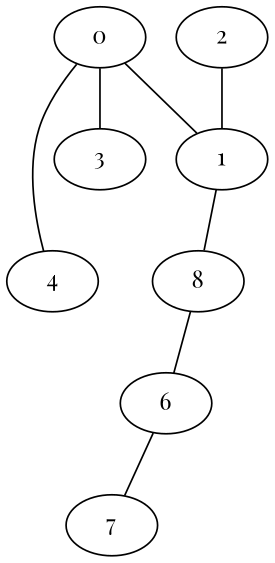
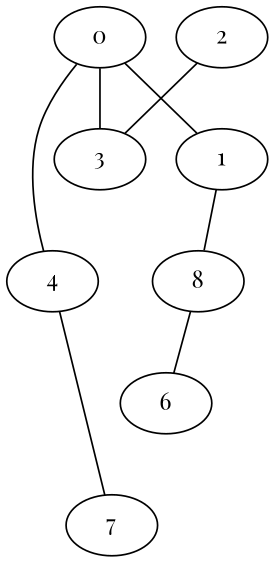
edge "2" -- "1": now "2" -- "3"
edge "6" -- "7": now "4" -- "7"
